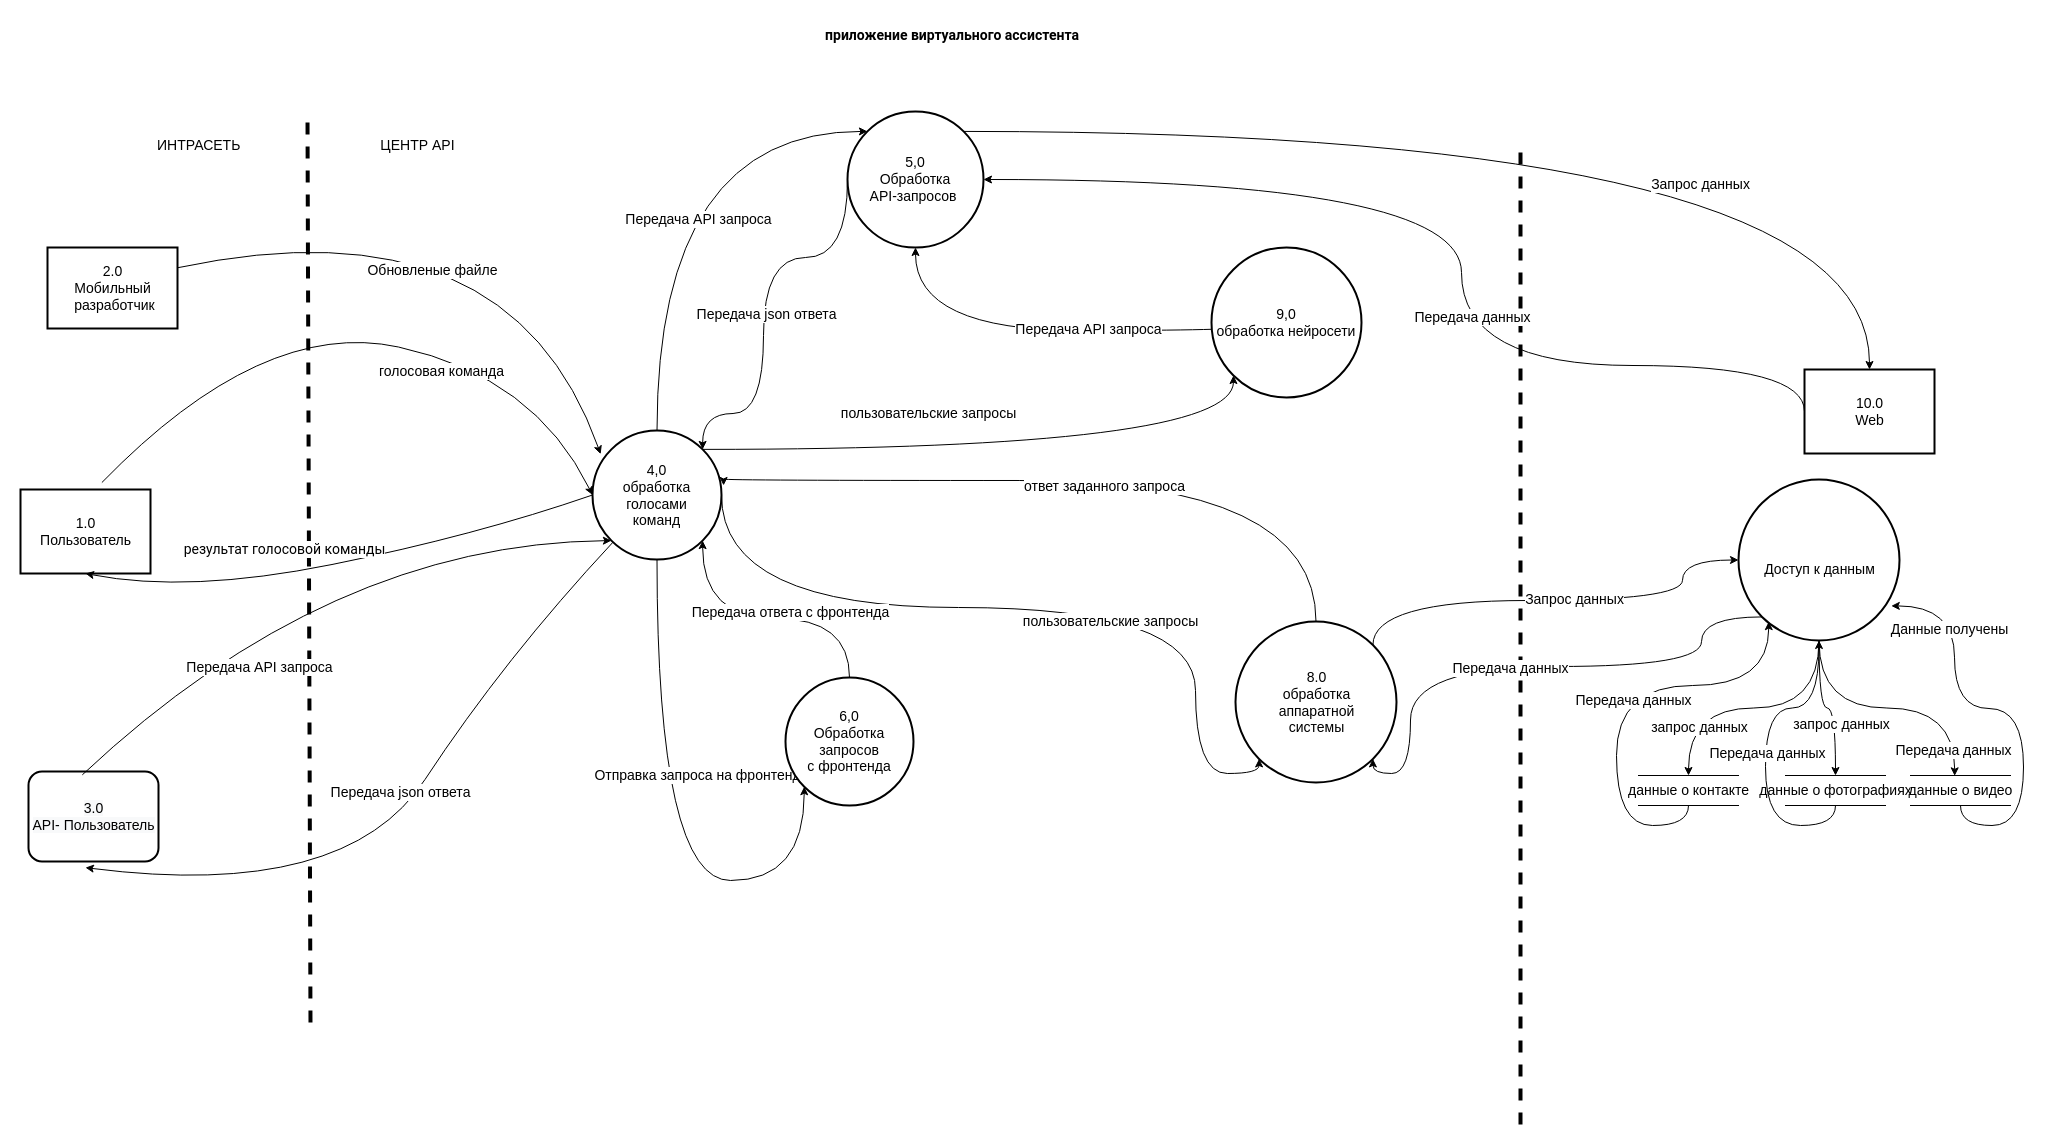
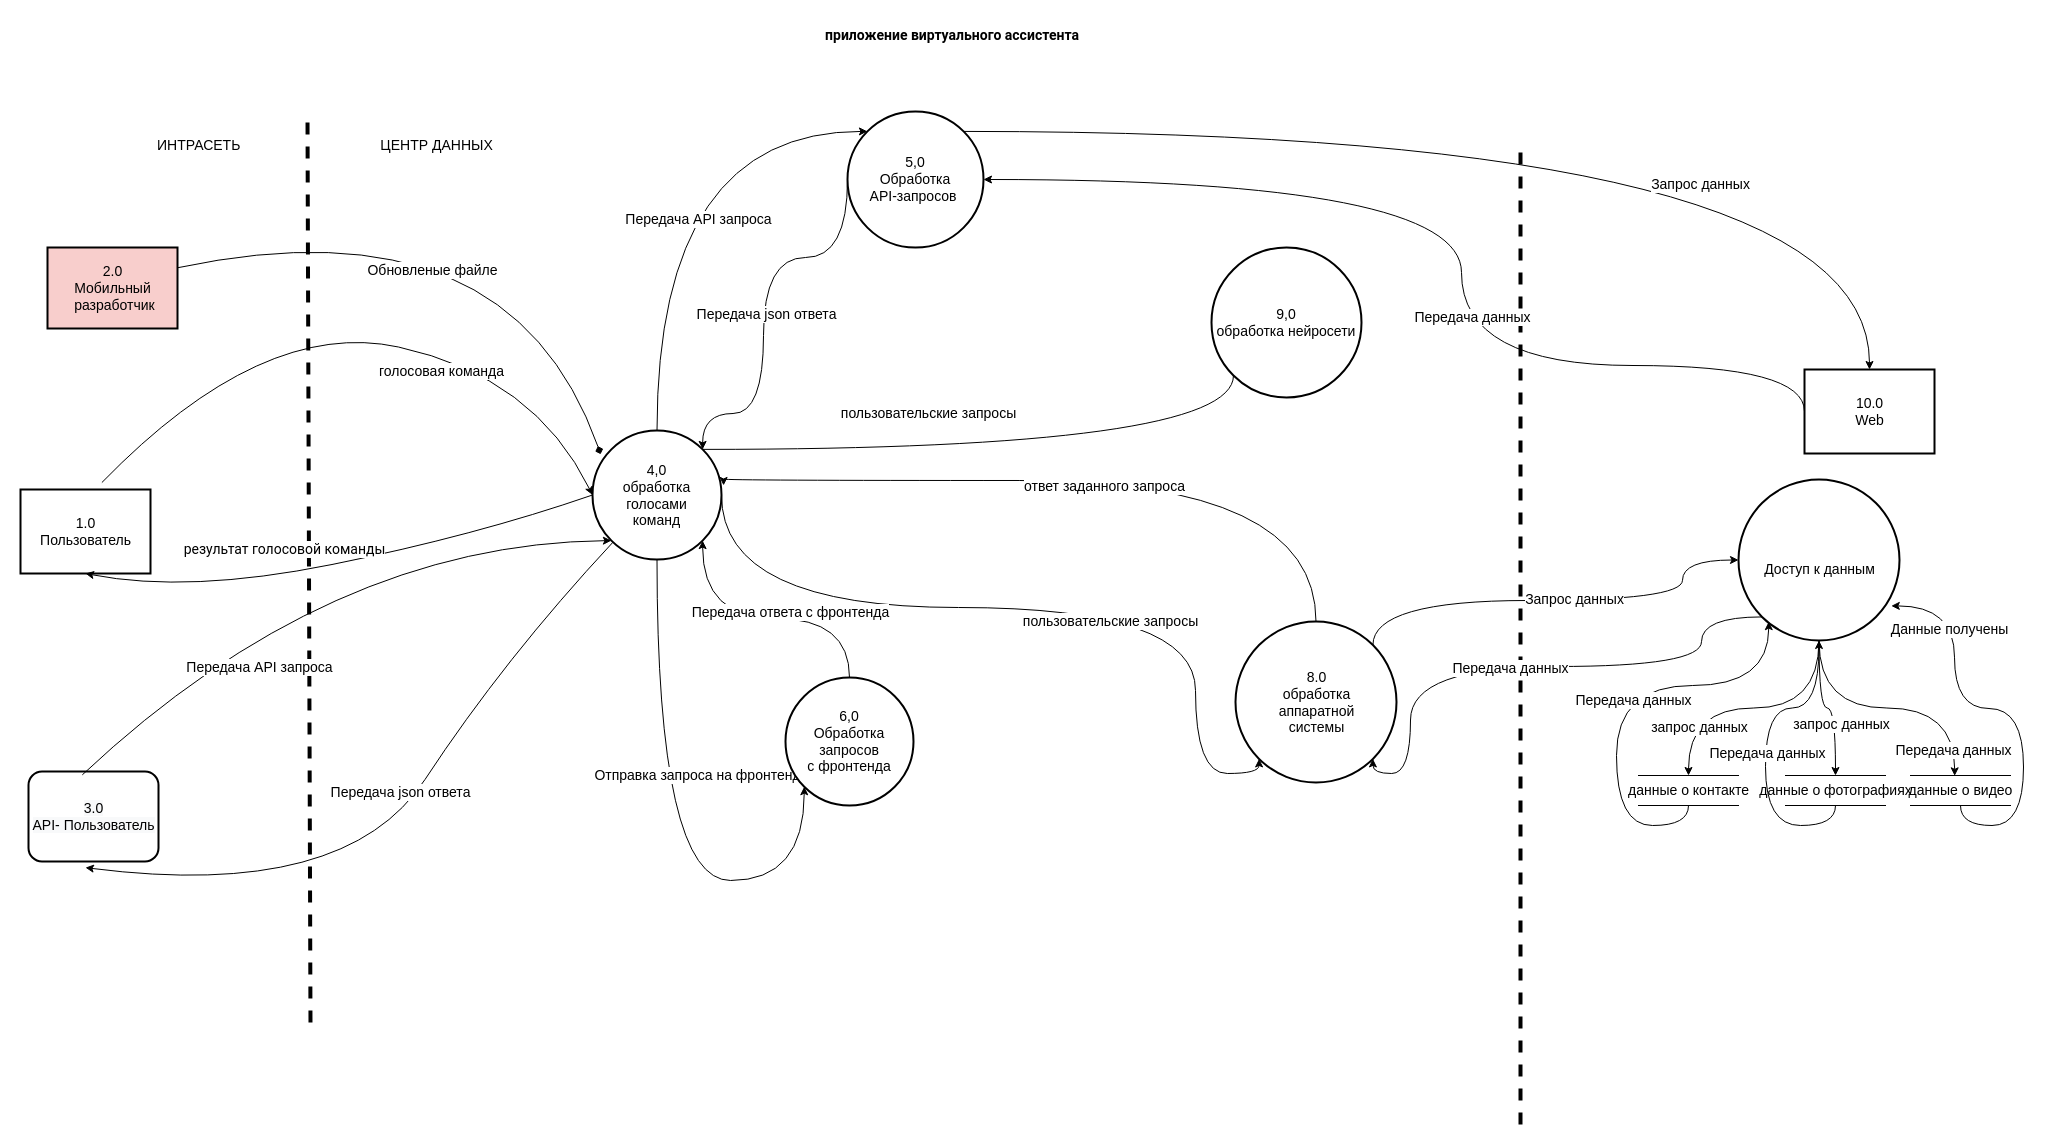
node "ИНТРАСЕТЬ ЦЕНТР АPI": label "ИНТРАСЕТЬ ЦЕНТР АPI" -> "ИНТРАСЕТЬ ЦЕНТР ДАННЫХ"
node "2.0Мобильный разработчик": fillcolor #ffffff -> #f8cecc
edge "9,0обработка нейросети" -> "5,0ОбработкаAPI-запросов": removed, label "Передача АPI запроса"
edge "4,0обработкаголосамикоманд" -> "9,0обработка нейросети": arrowhead classic -> none
edge "2.0Мобильный разработчик" -> "4,0обработкаголосамикоманд": arrowhead classic -> diamond
